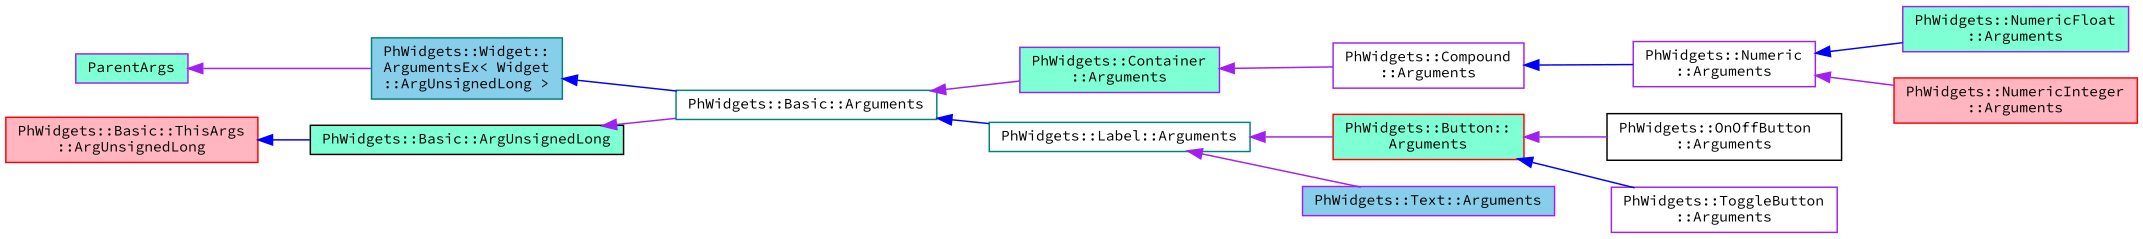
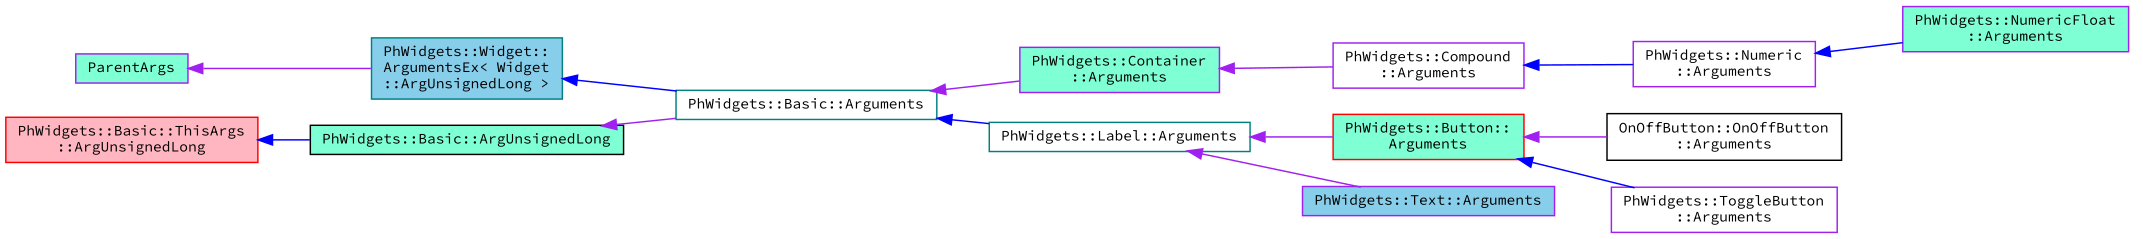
node "PhWidgets::NumericInteger ::Arguments": removed
node "PhWidgets::OnOffButton ::Arguments": label "PhWidgets::OnOffButton ::Arguments" -> "OnOffButton::OnOffButton ::Arguments"
